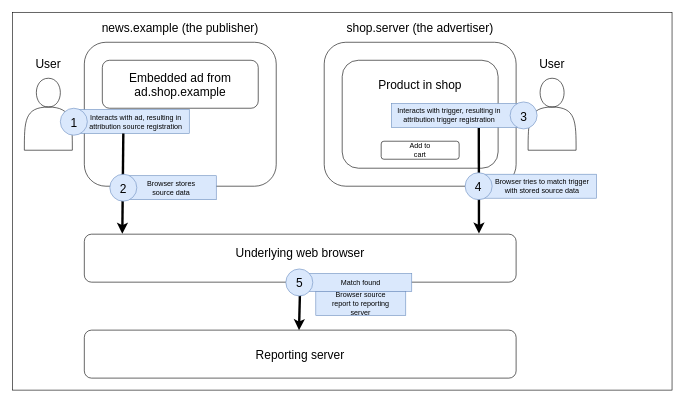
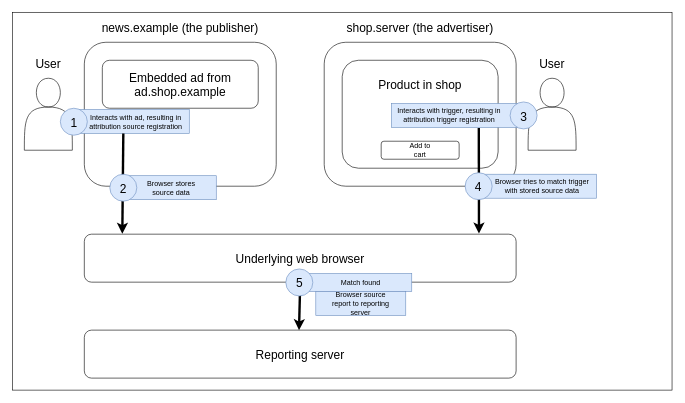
node "Underlying web browser": moved (300, 252) -> (300, 258)
